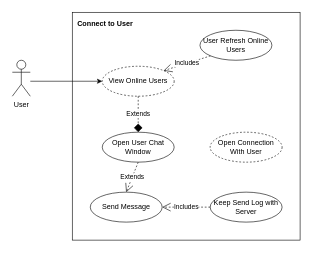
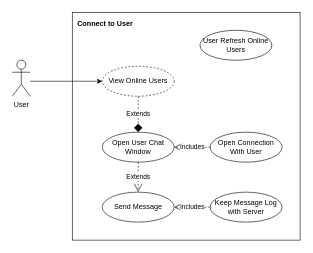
edge "User Refresh Online Users" -> "View Online Users": removed, label "Includes"
edge "Open Connection With User" -> "Open User Chat Window": added, label "Includes"
node "Open Connection With User": style dashed -> solid
node "Send Message": moved (126, 207) -> (138, 207)
node "Keep Send Log with Server": label "Keep Send Log with Server" -> "Keep Message Log with Server"
